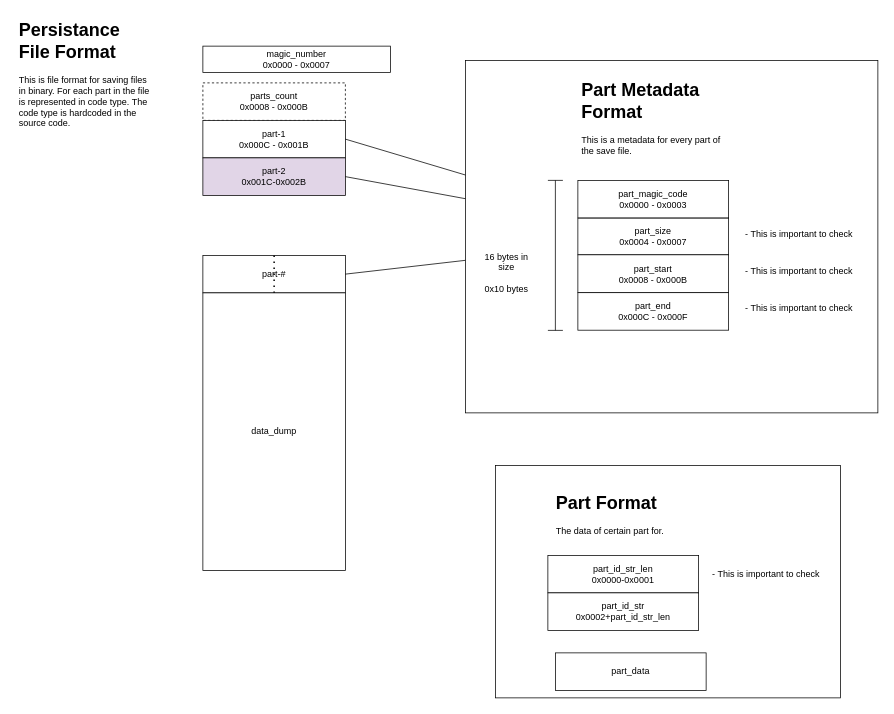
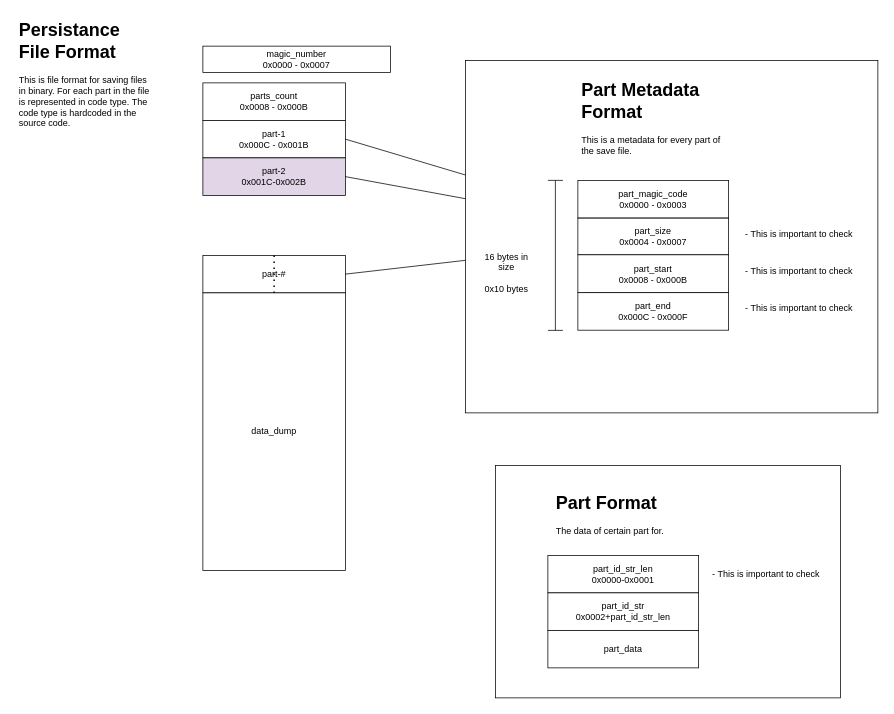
node "parts_count 0x0008 - 0x000B": style dashed -> solid
node "part_data": moved (631, 672) -> (623, 649)
